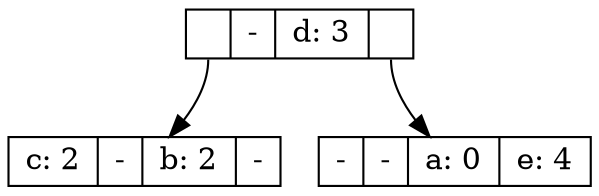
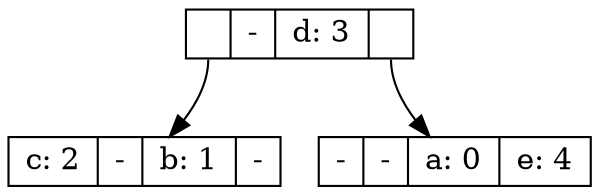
node "c: 2": text "b: 2" -> "b: 1"
